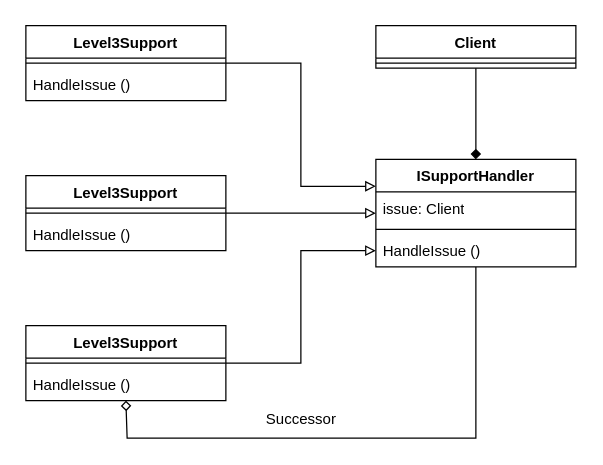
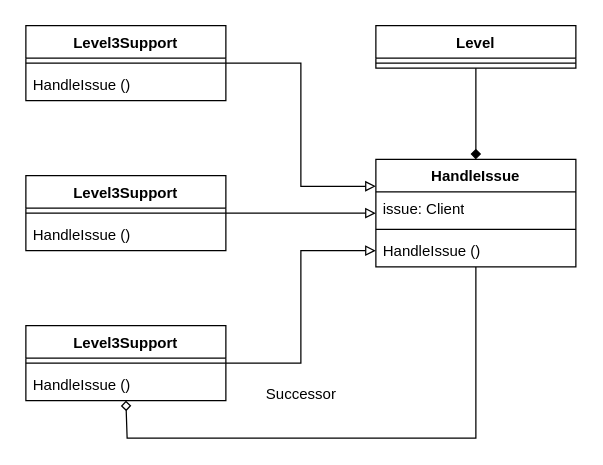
node "Client": label "Client" -> "Level"
node "ISupportHandler": label "ISupportHandler" -> "HandleIssue"
node "Successor": moved (301, 419) -> (301, 394)
